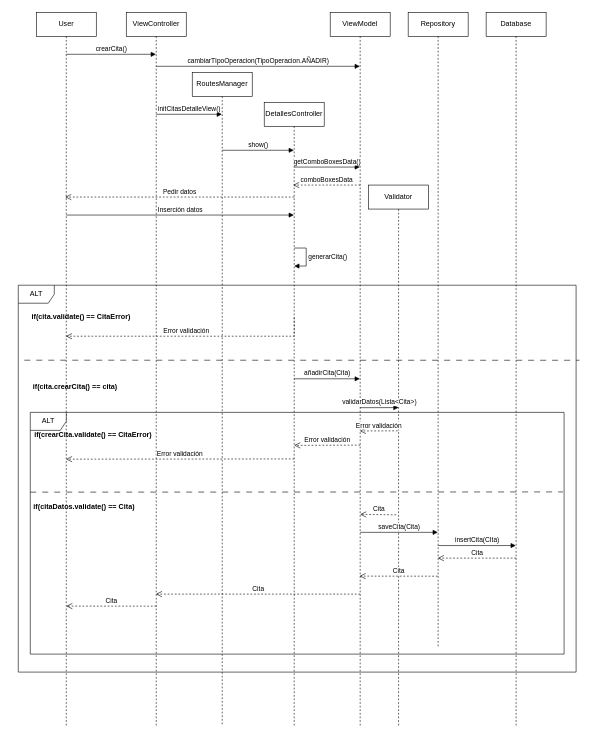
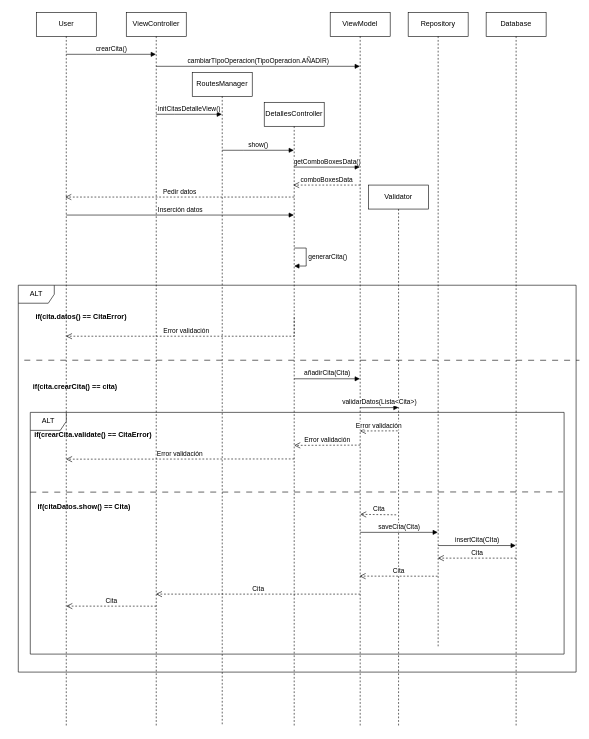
node "if(cita.validate() == CitaError)": label "if(cita.validate() == CitaError)" -> "if(cita.datos() == CitaError)"
node "if(citaDatos.validate() == Cita)": label "if(citaDatos.validate() == Cita)" -> "if(citaDatos.show() == Cita)"
